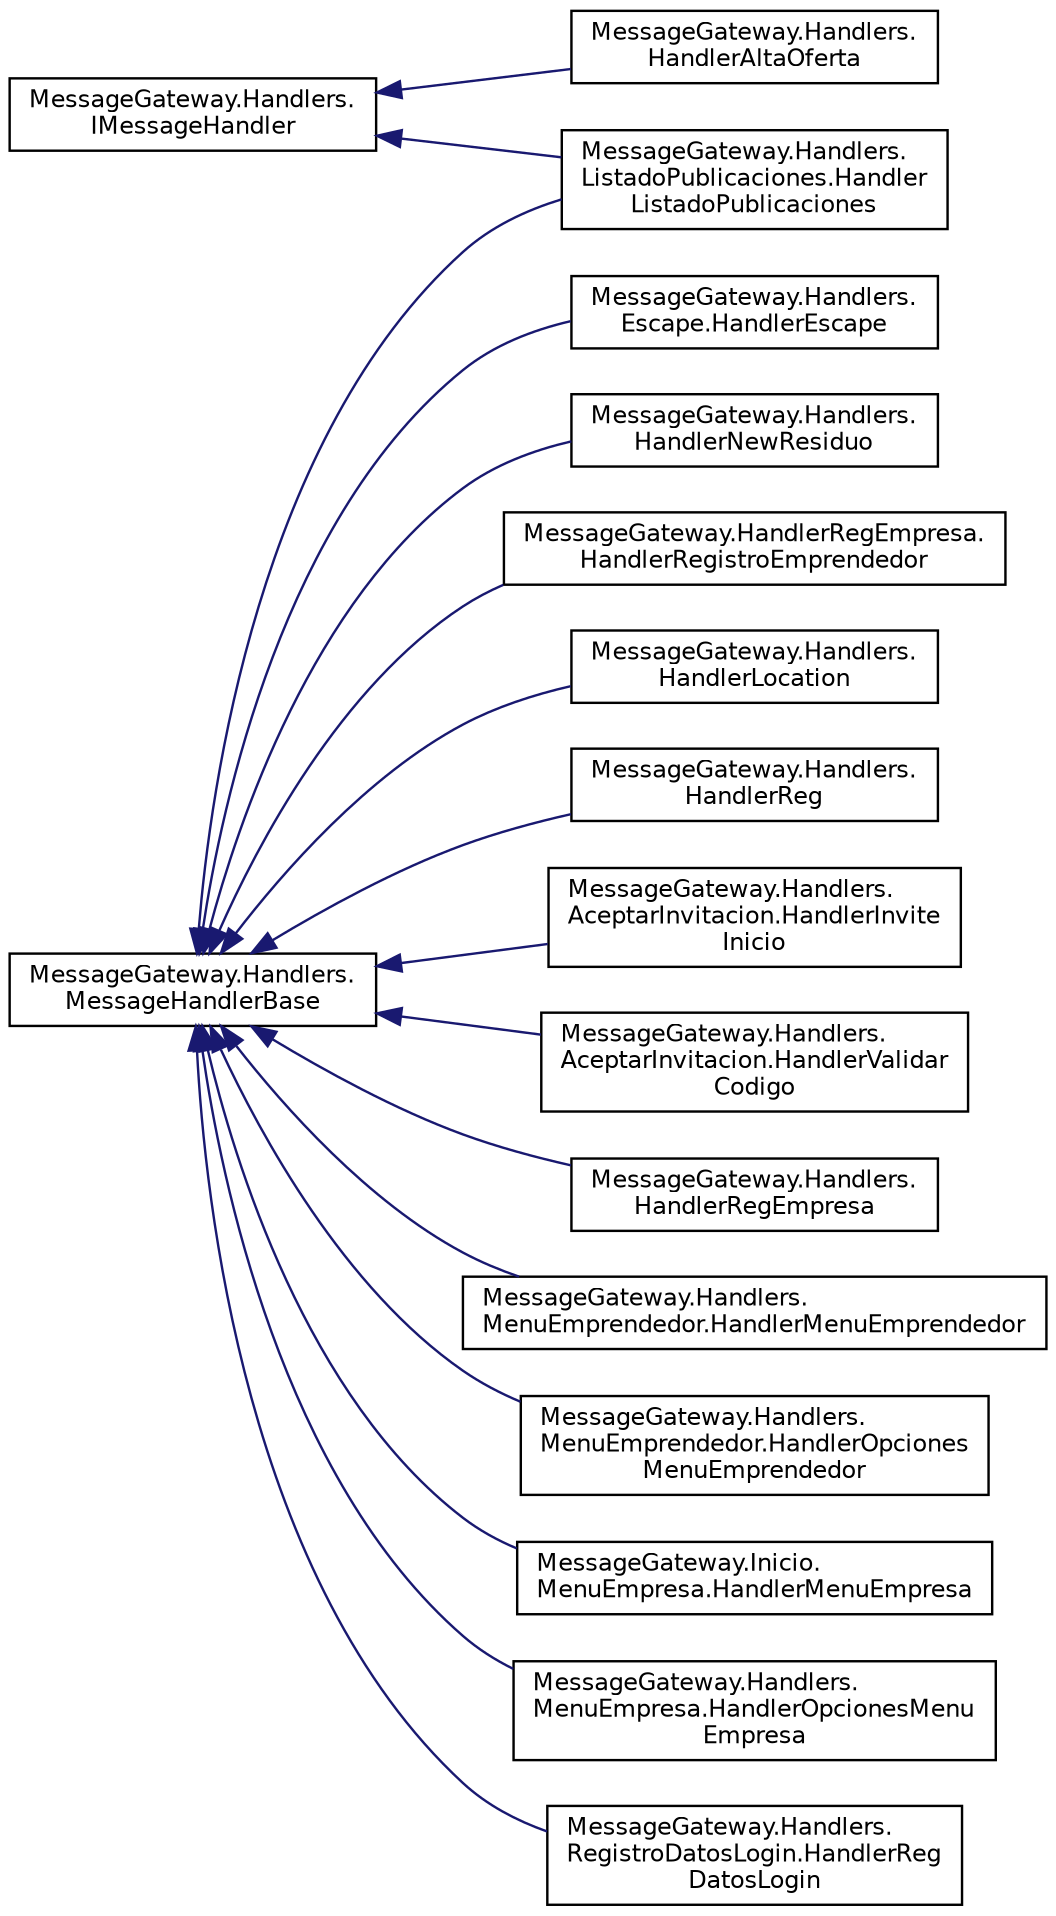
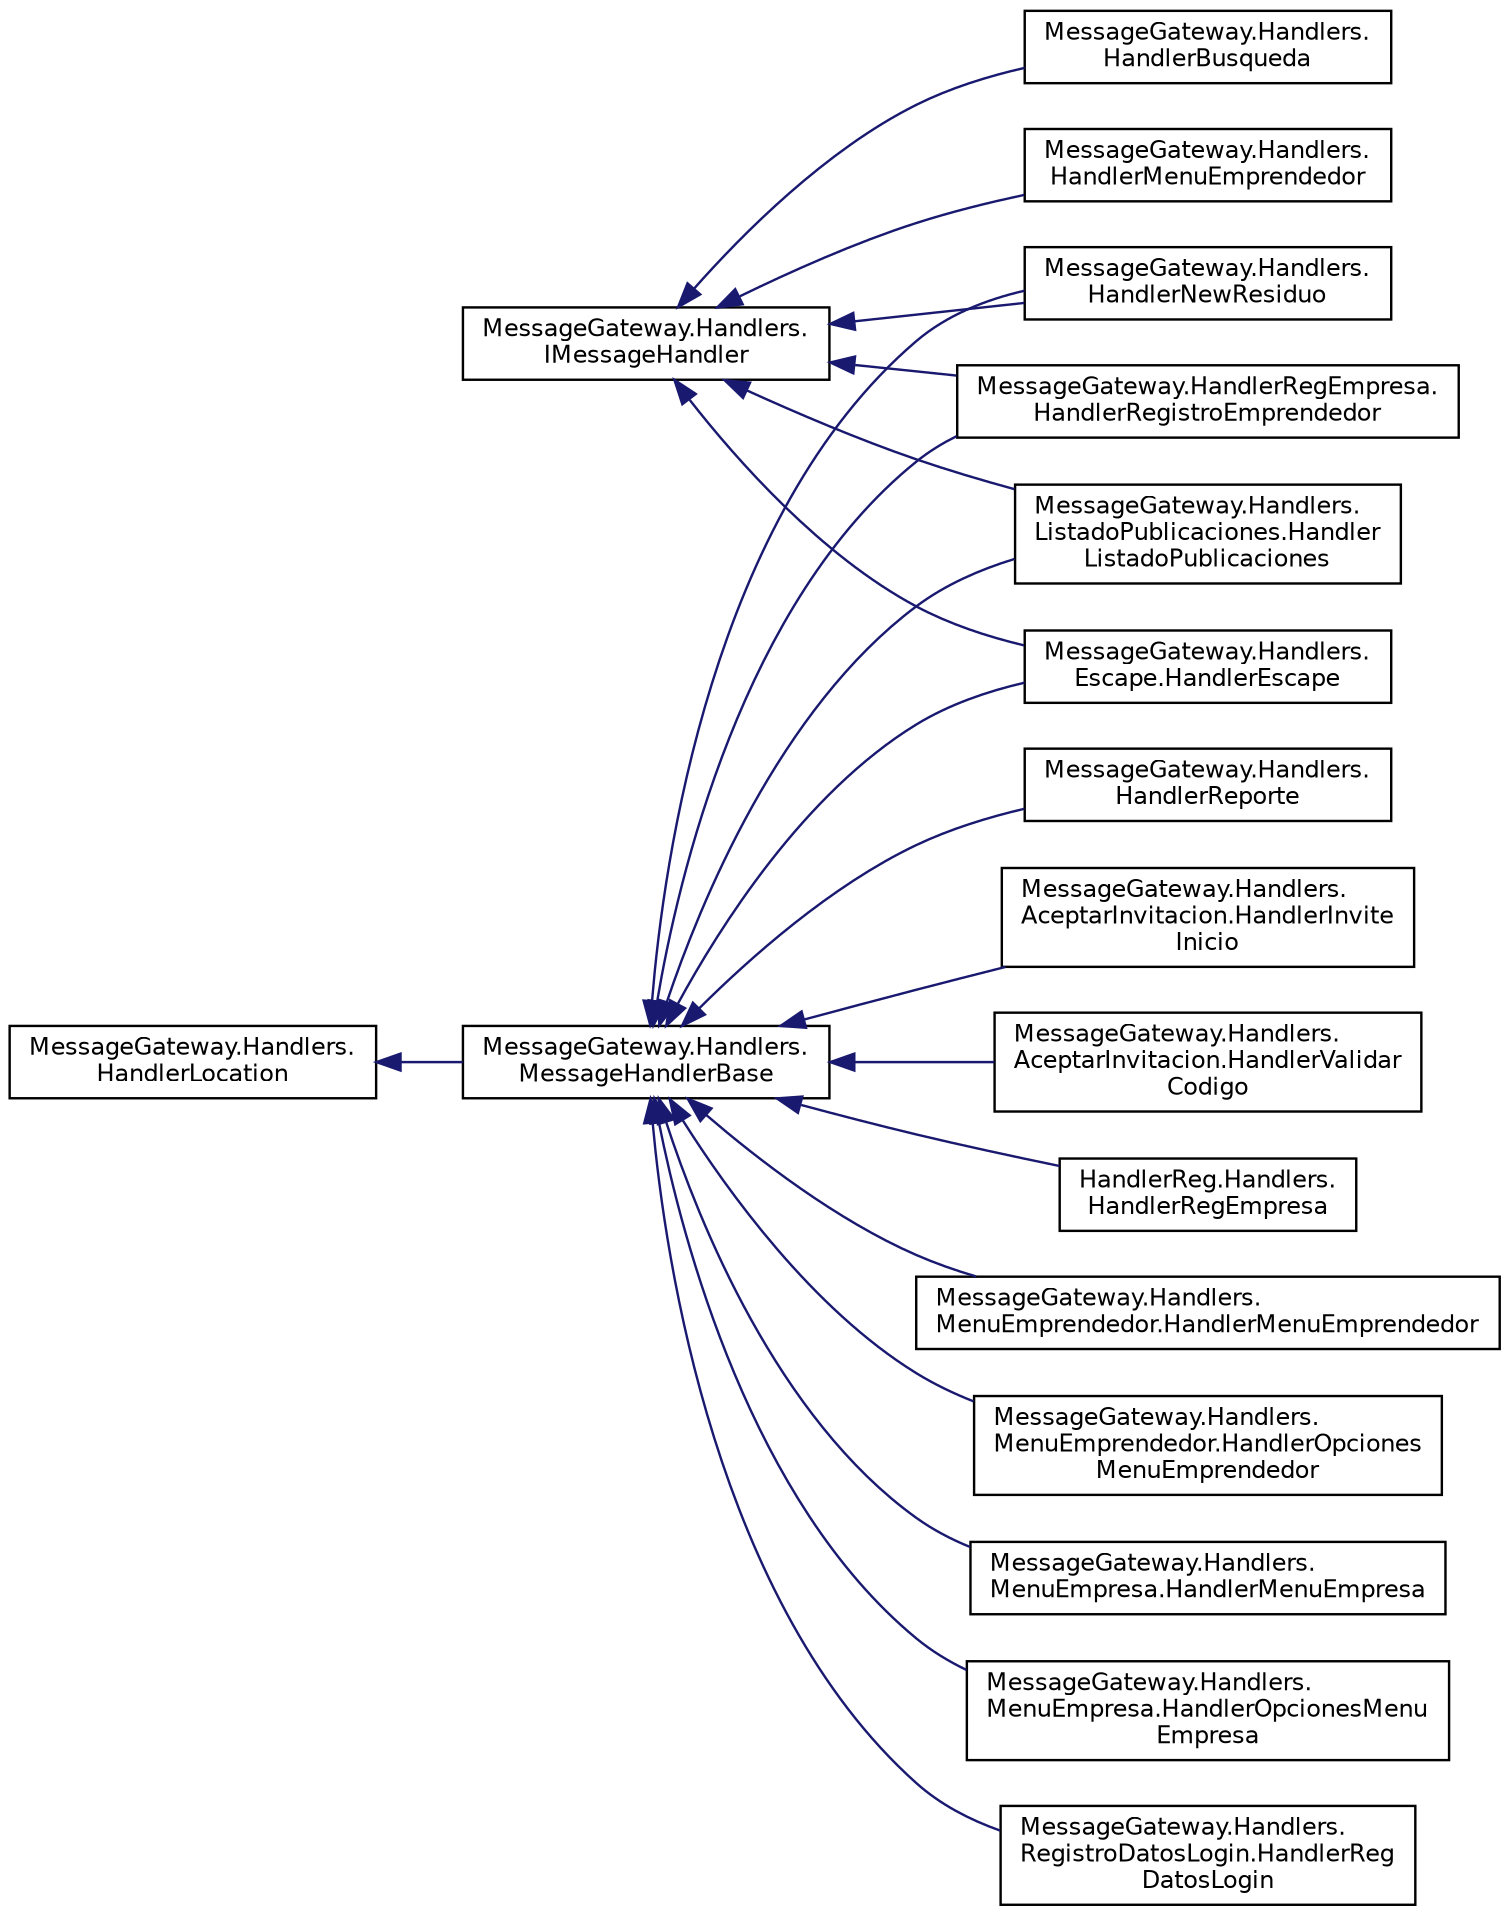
node "MessageGateway.Handlers. HandlerAltaOferta": label "MessageGateway.Handlers. HandlerAltaOferta" -> "MessageGateway.Handlers. HandlerMenuEmprendedor"
node "MessageGateway.Handlers. HandlerBusqueda": added
edge "MessageGateway.Handlers. HandlerNewResiduo" -> "MessageGateway.Handlers. IMessageHandler": added
edge "MessageGateway.HandlerRegEmpresa. HandlerRegistroEmprendedor" -> "MessageGateway.Handlers. IMessageHandler": added
edge "MessageGateway.Handlers. Escape.HandlerEscape" -> "MessageGateway.Handlers. IMessageHandler": added
edge "MessageGateway.Handlers. HandlerLocation" -> "MessageGateway.Handlers. MessageHandlerBase": reversed
node "MessageGateway.Handlers. HandlerReg": label "MessageGateway.Handlers. HandlerReg" -> "MessageGateway.Handlers. HandlerReporte"
node "MessageGateway.Handlers. HandlerRegEmpresa": label "MessageGateway.Handlers. HandlerRegEmpresa" -> "HandlerReg.Handlers. HandlerRegEmpresa"
node "MessageGateway.Inicio. MenuEmpresa.HandlerMenuEmpresa": label "MessageGateway.Inicio. MenuEmpresa.HandlerMenuEmpresa" -> "MessageGateway.Handlers. MenuEmpresa.HandlerMenuEmpresa"
